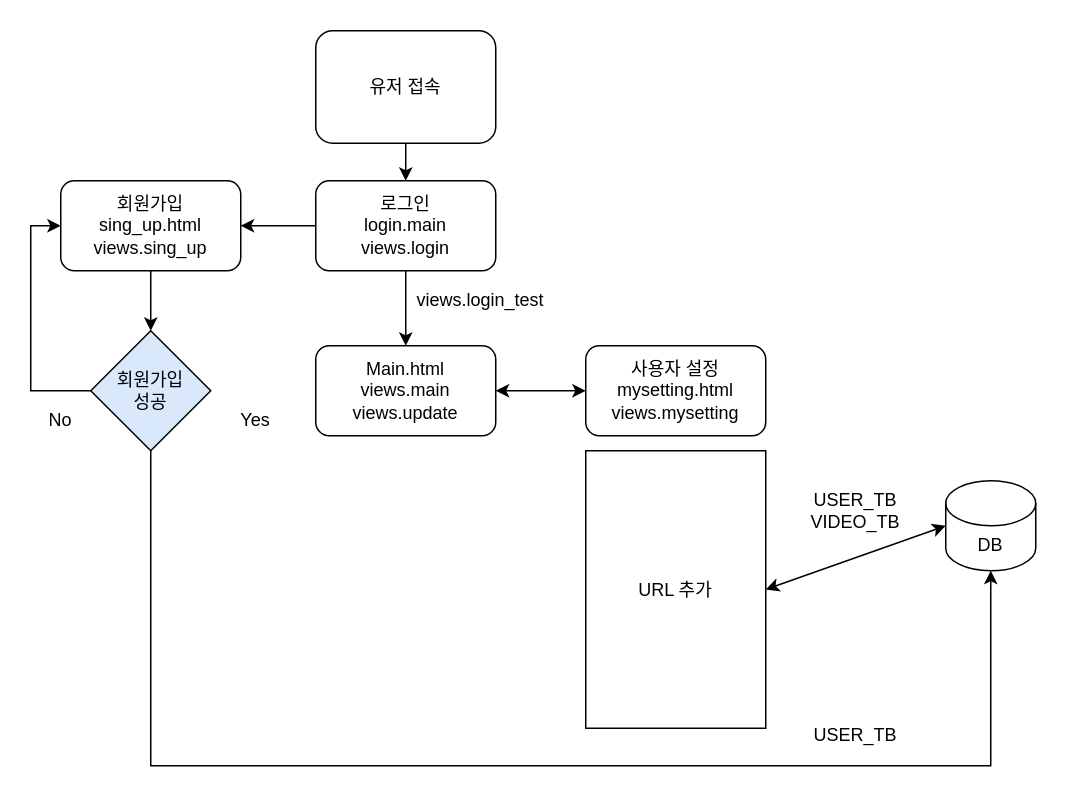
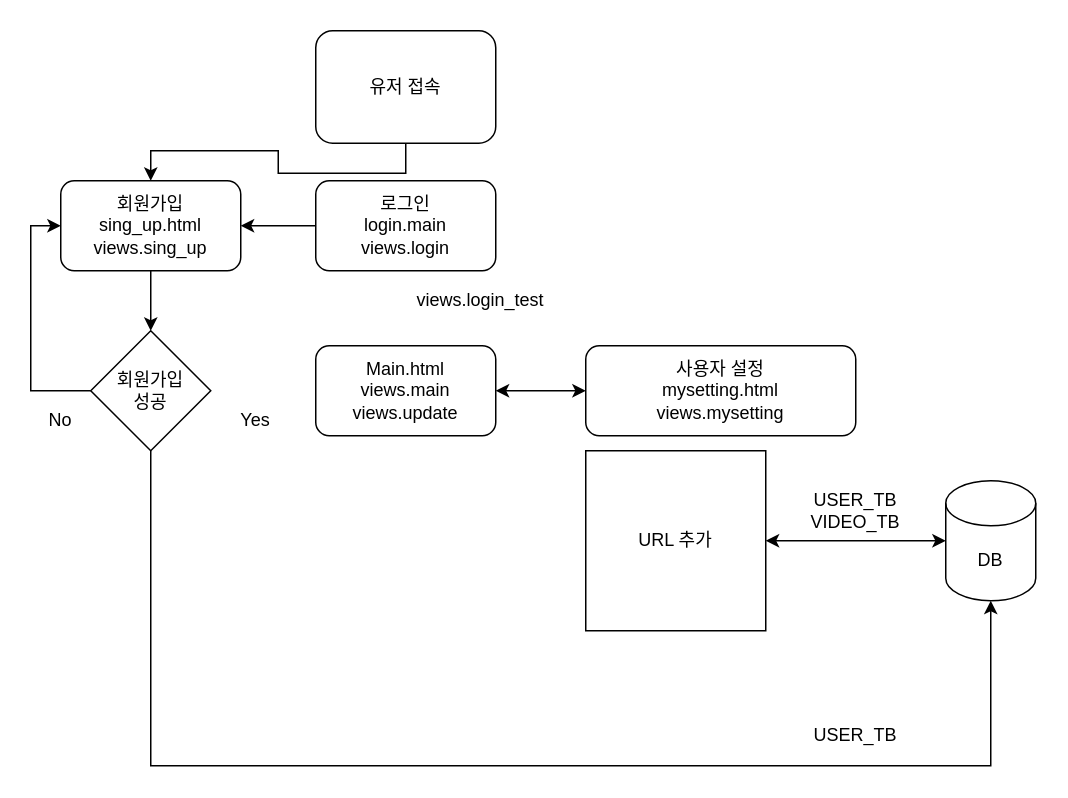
edge "유저 접속" -> "로그인 login.main views.login": now "유저 접속" -> "회원가입 sing_up.html views.sing_up"
edge "로그인 login.main views.login" -> "Main.html views.main views.update": removed
node "회원가입 성공": fillcolor #dae8fc -> #ffffff
node "사용자 설정 mysetting.html views.mysetting": size 180x90 -> 270x90
node "DB": size 90x90 -> 90x120
node "URL 추가": size 180x278 -> 180x180
